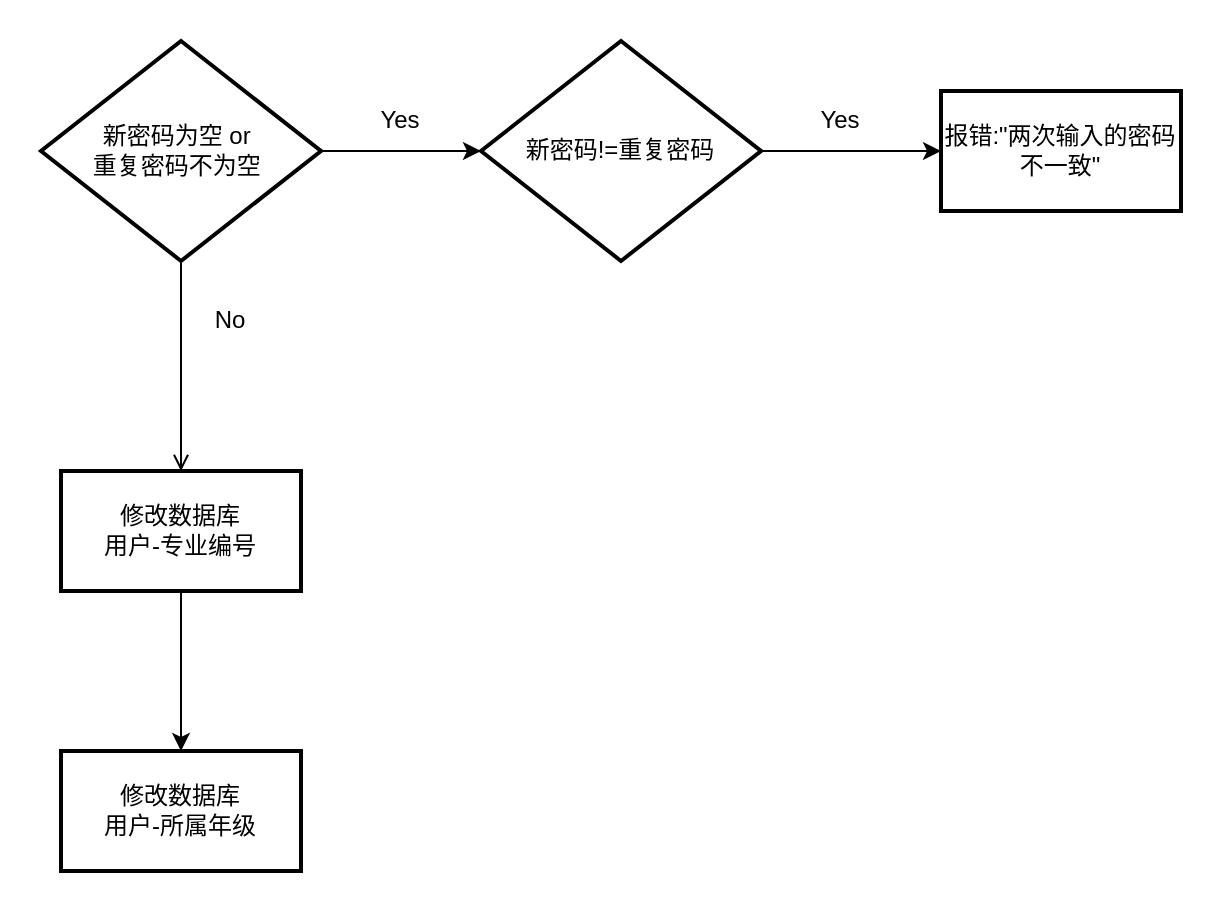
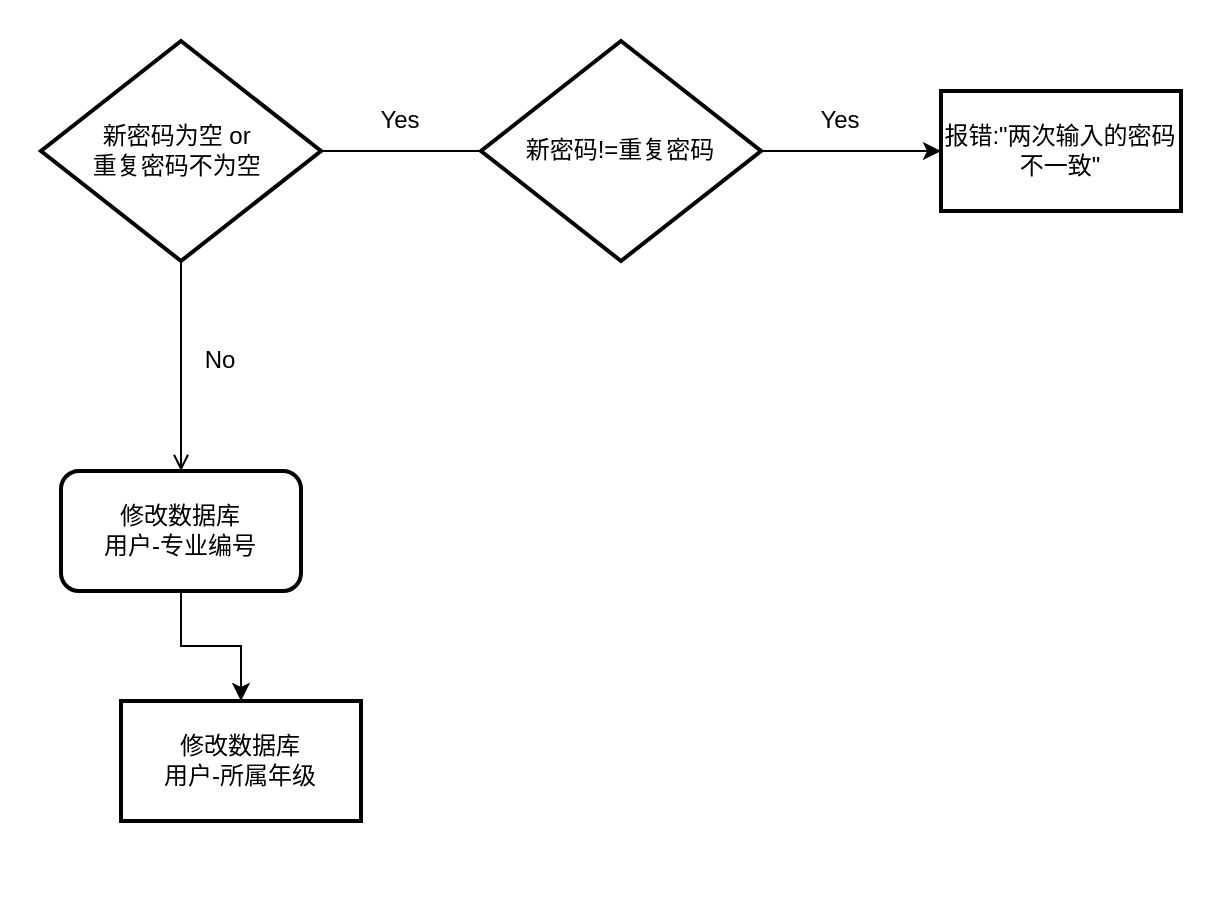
edge "新密码为空 or 重复密码不为空" -> "新密码!=重复密码": arrowhead classic -> none
node "No": moved (231, 321) -> (221, 361)
node "修改数据库 用户-专业编号": shape rectangle -> rounded rectangle
node "修改数据库 用户-所属年级": moved (181, 811) -> (241, 761)
